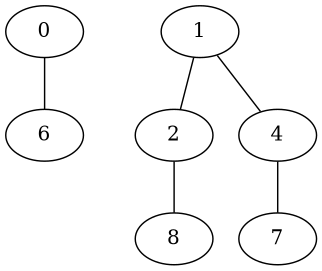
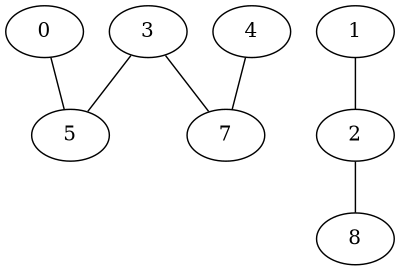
node "3": added
edge "1" -- "4": removed
node "6": label "6" -> "5"
